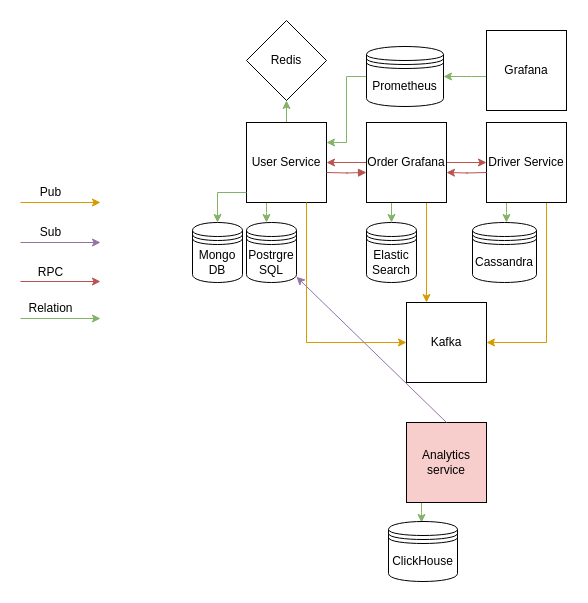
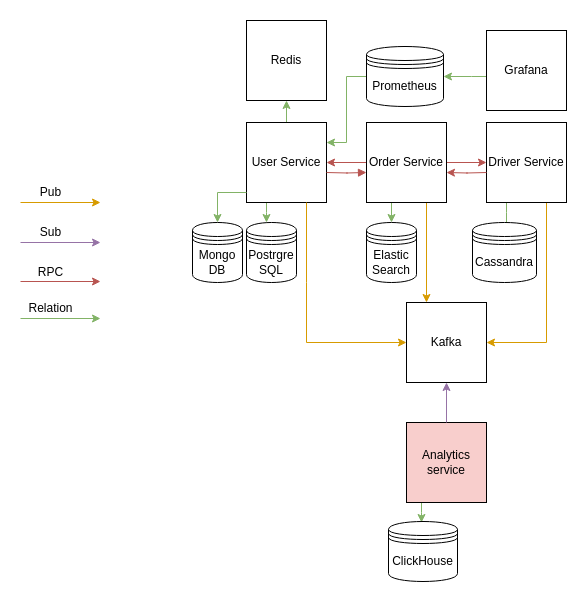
node "Redis": shape diamond -> rectangle
node "Order Grafana": label "Order Grafana" -> "Order Service"
edge "Driver Service" -> "Cassandra": arrowhead classic -> none
edge "Analytics service" -> "Postrgre SQL": now "Analytics service" -> "Kafka"
